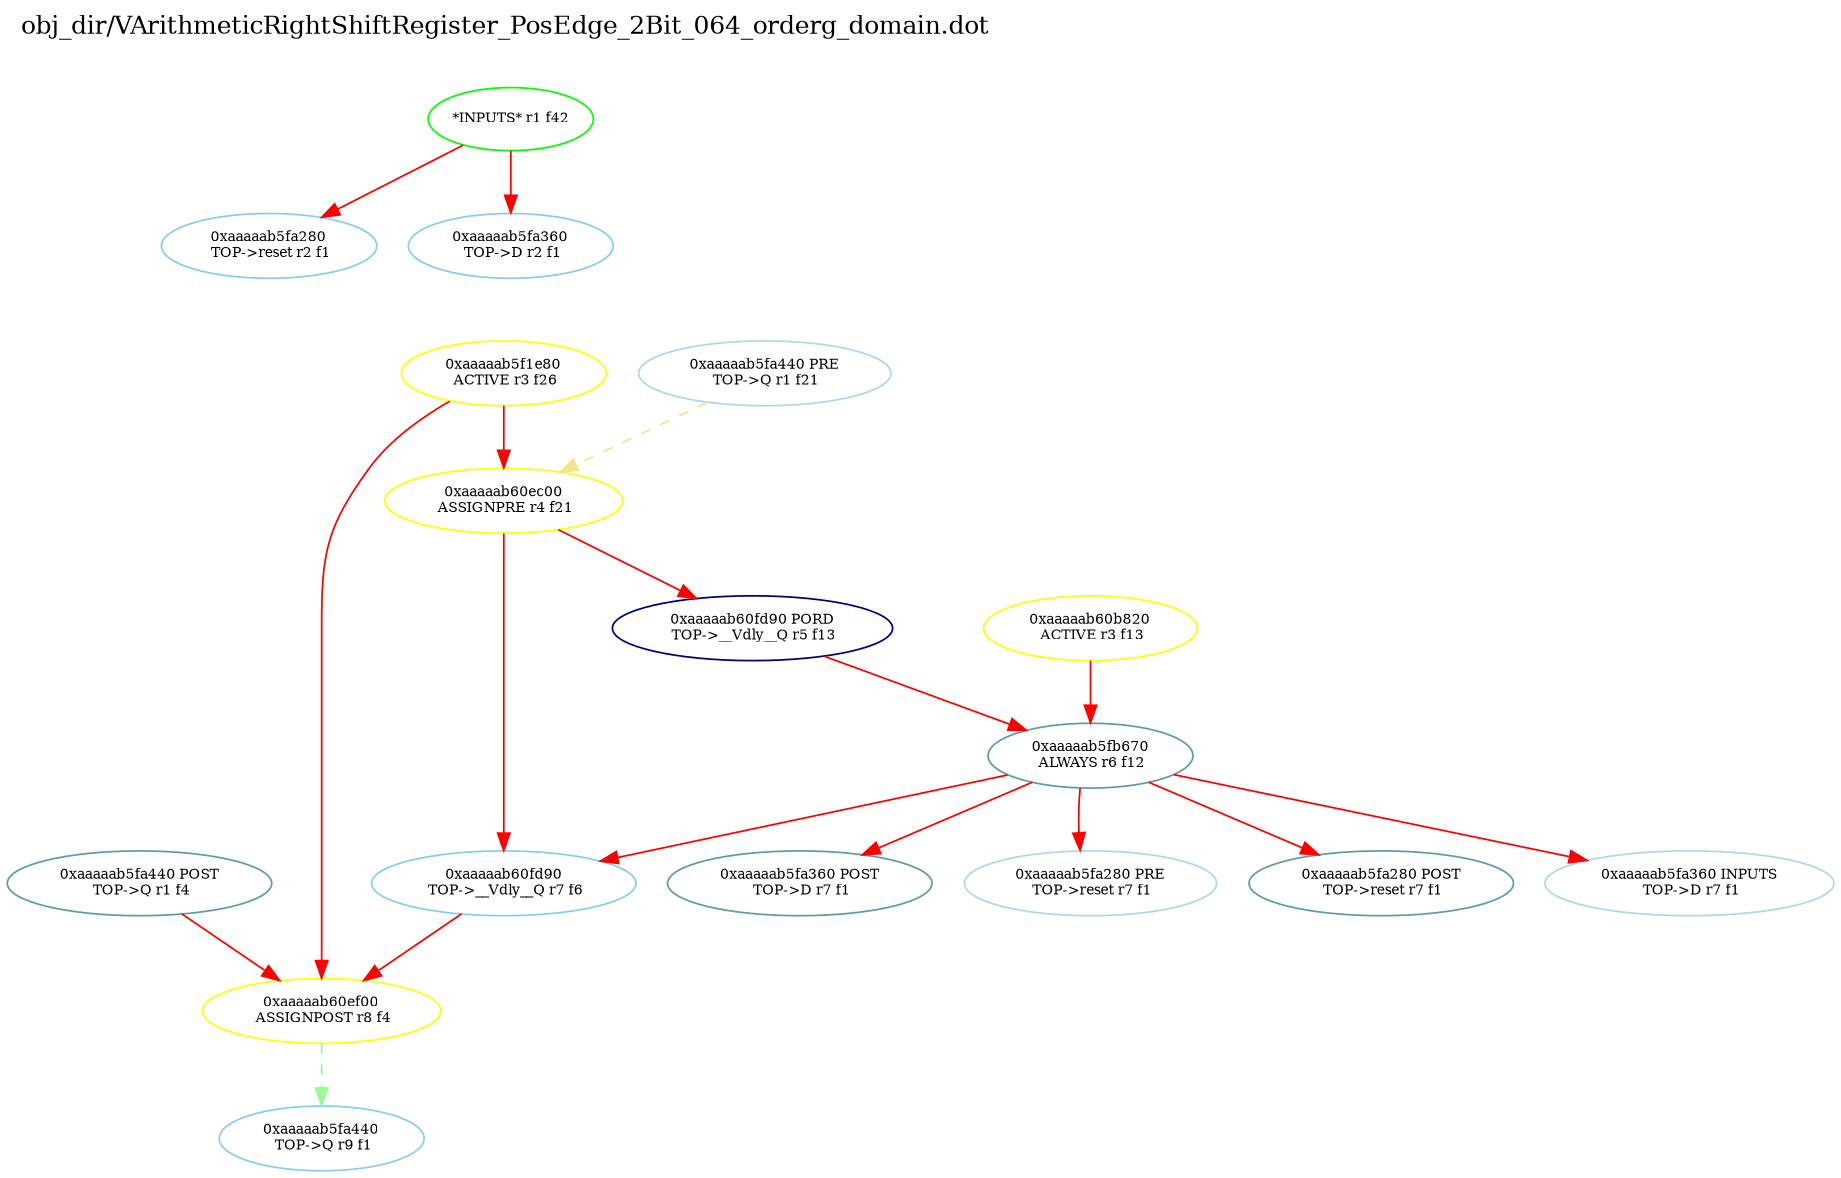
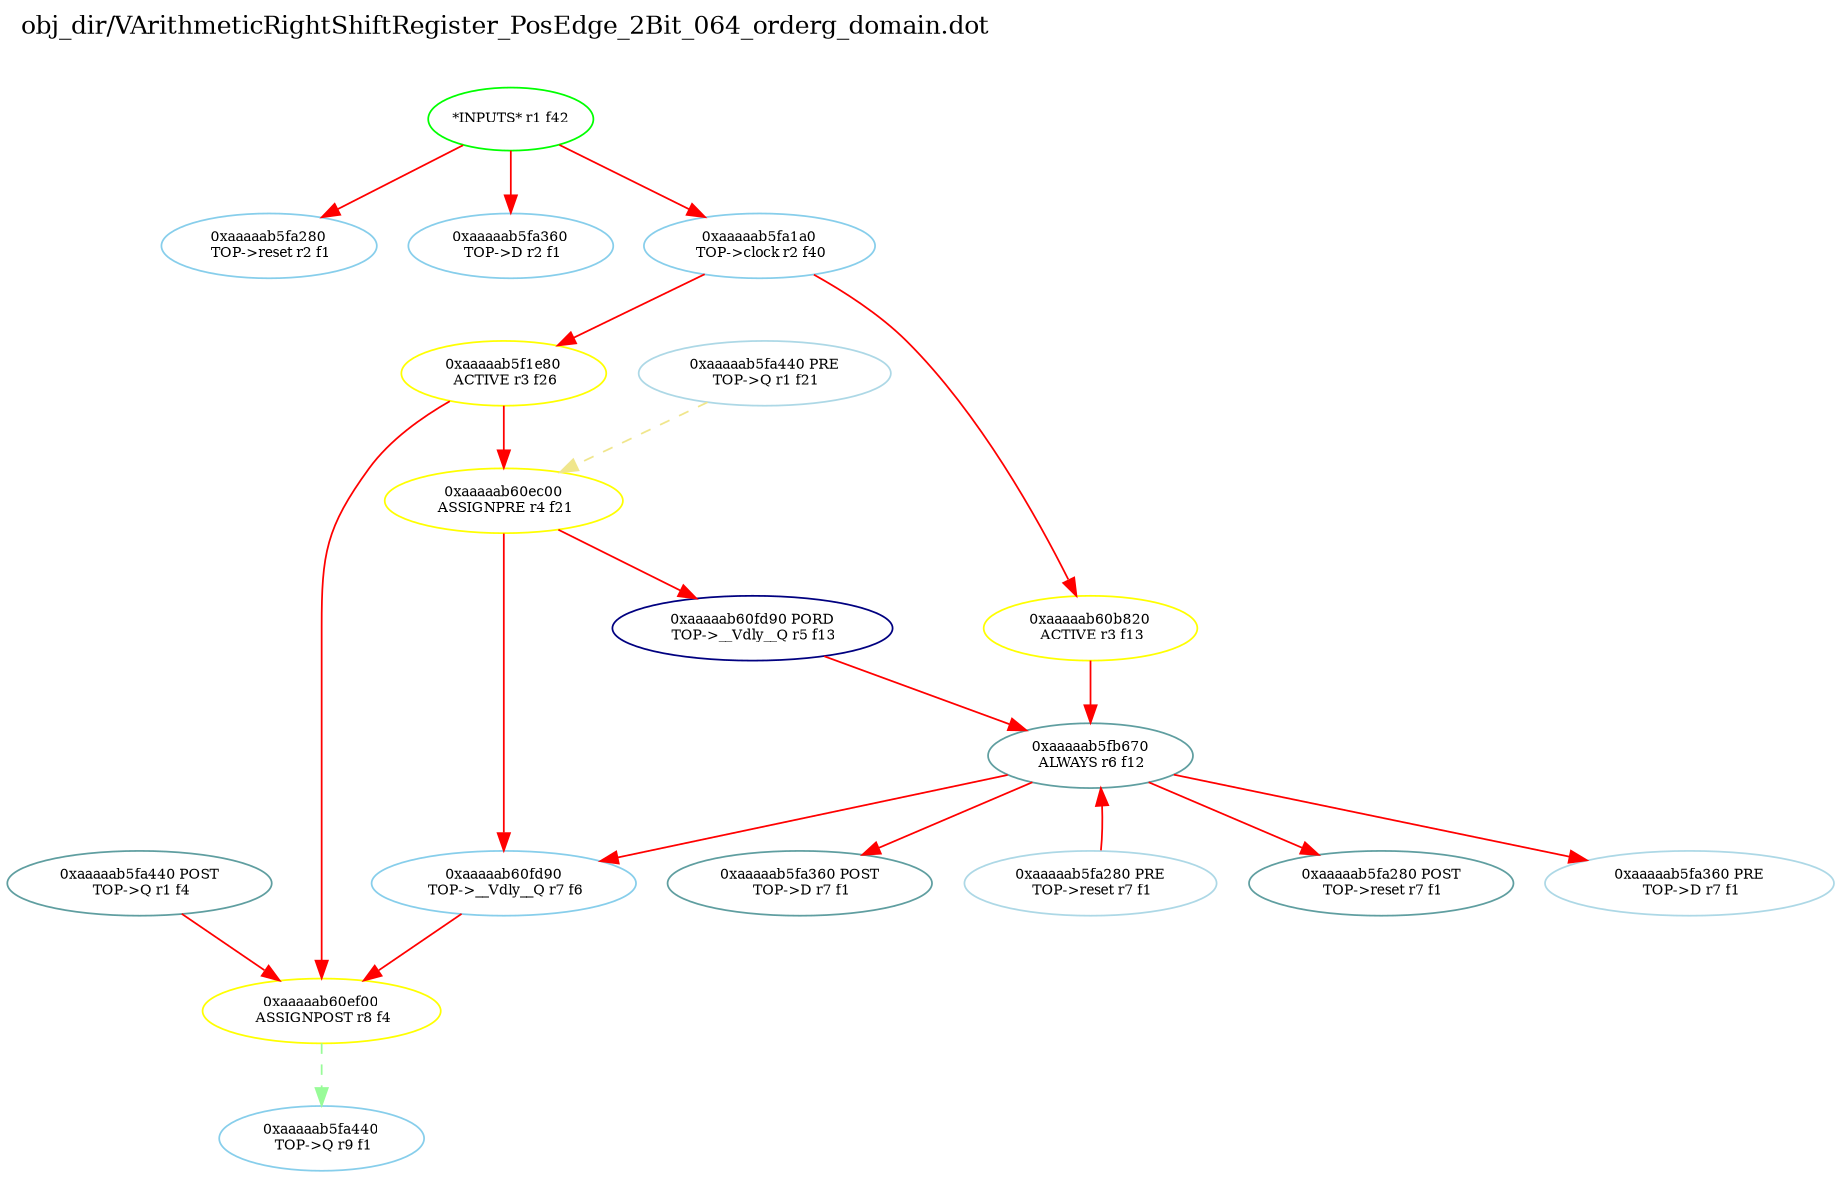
node "0xaaaaab5fa1a0 TOP->clock r2 f40": added
edge "0xaaaaab5fb670 ALWAYS r6 f12" -> "0xaaaaab5fa280 PRE TOP->reset r7 f1": reversed
node "0xaaaaab5fa360 INPUTS TOP->D r7 f1": label "0xaaaaab5fa360 INPUTS TOP->D r7 f1" -> "0xaaaaab5fa360 PRE TOP->D r7 f1"
